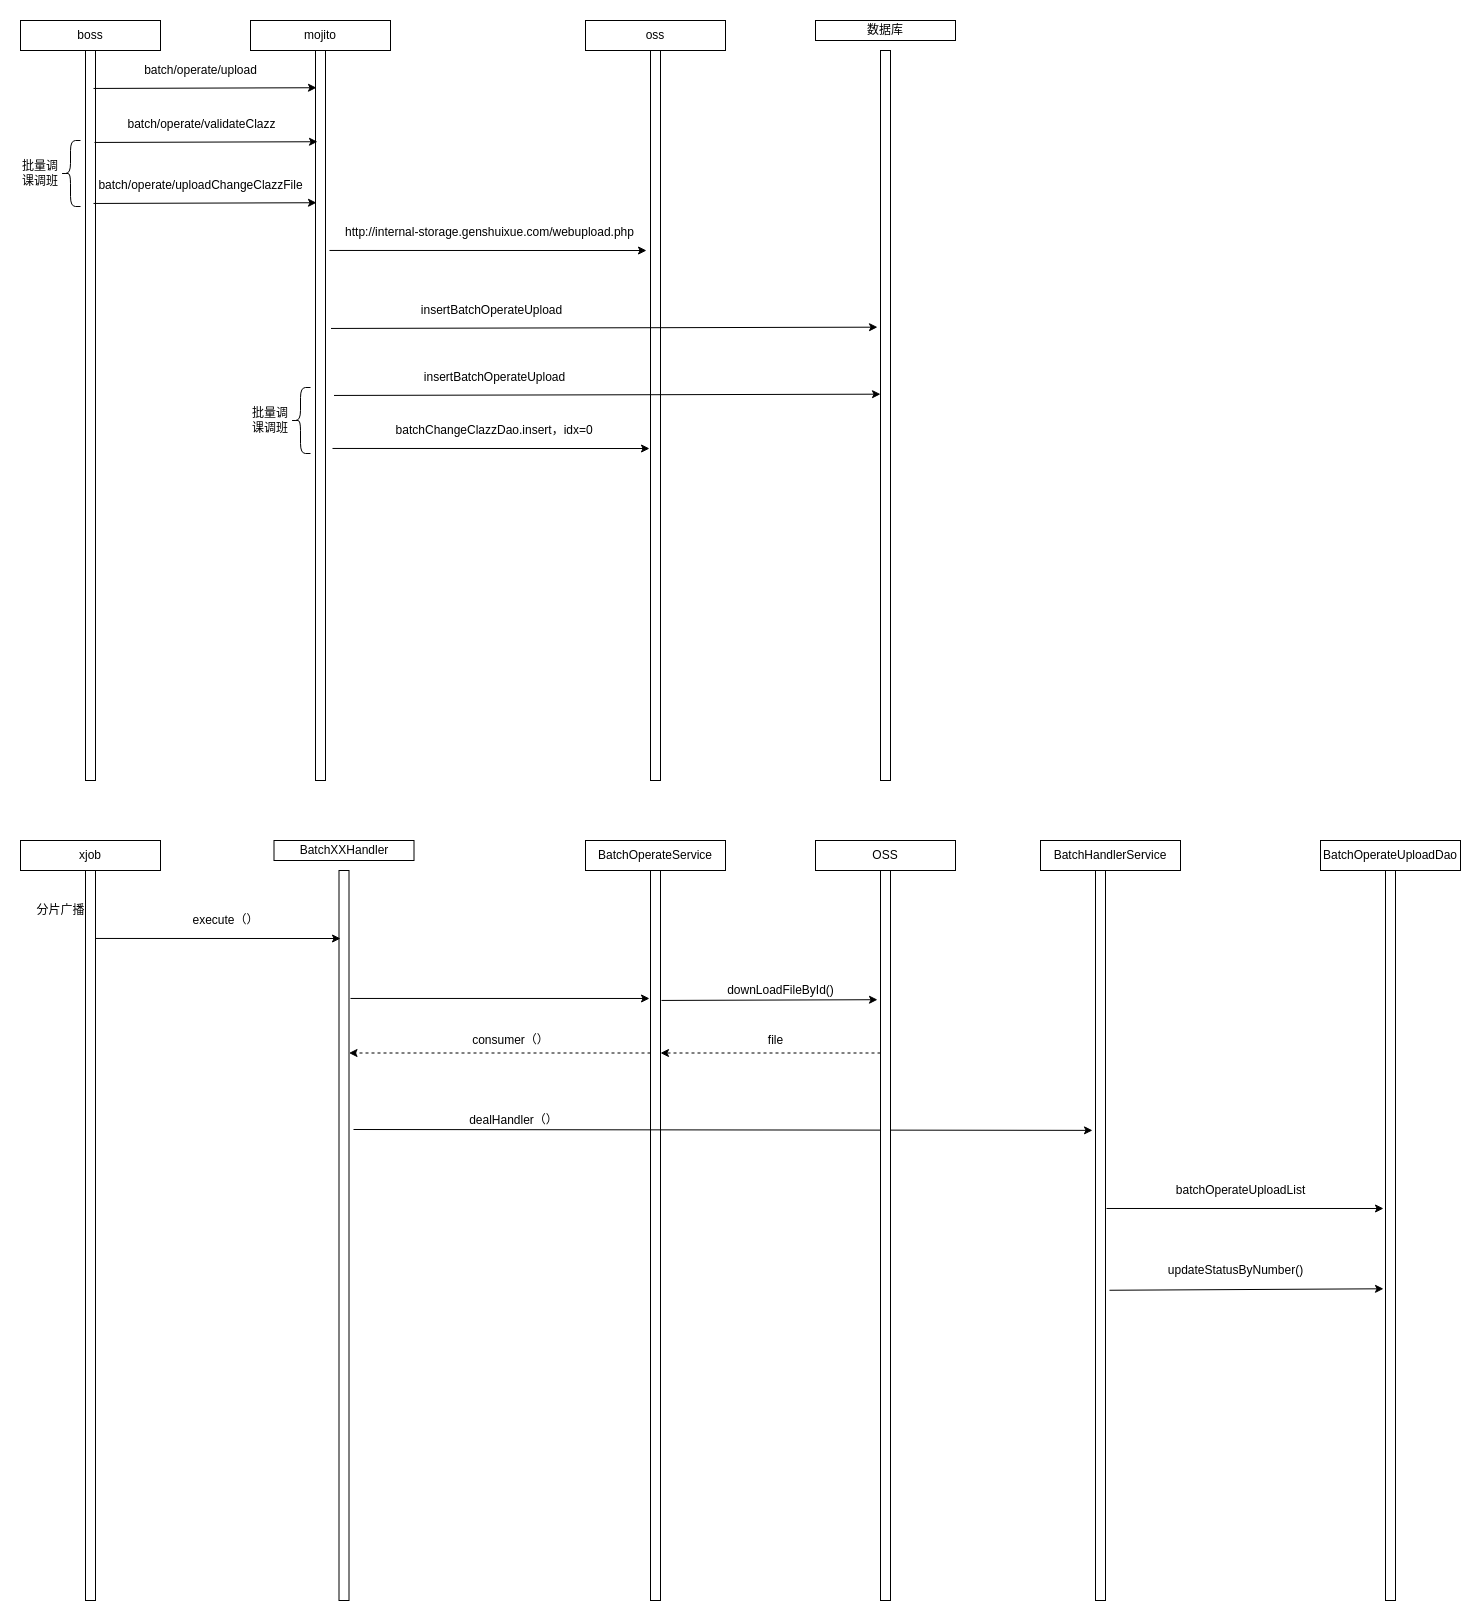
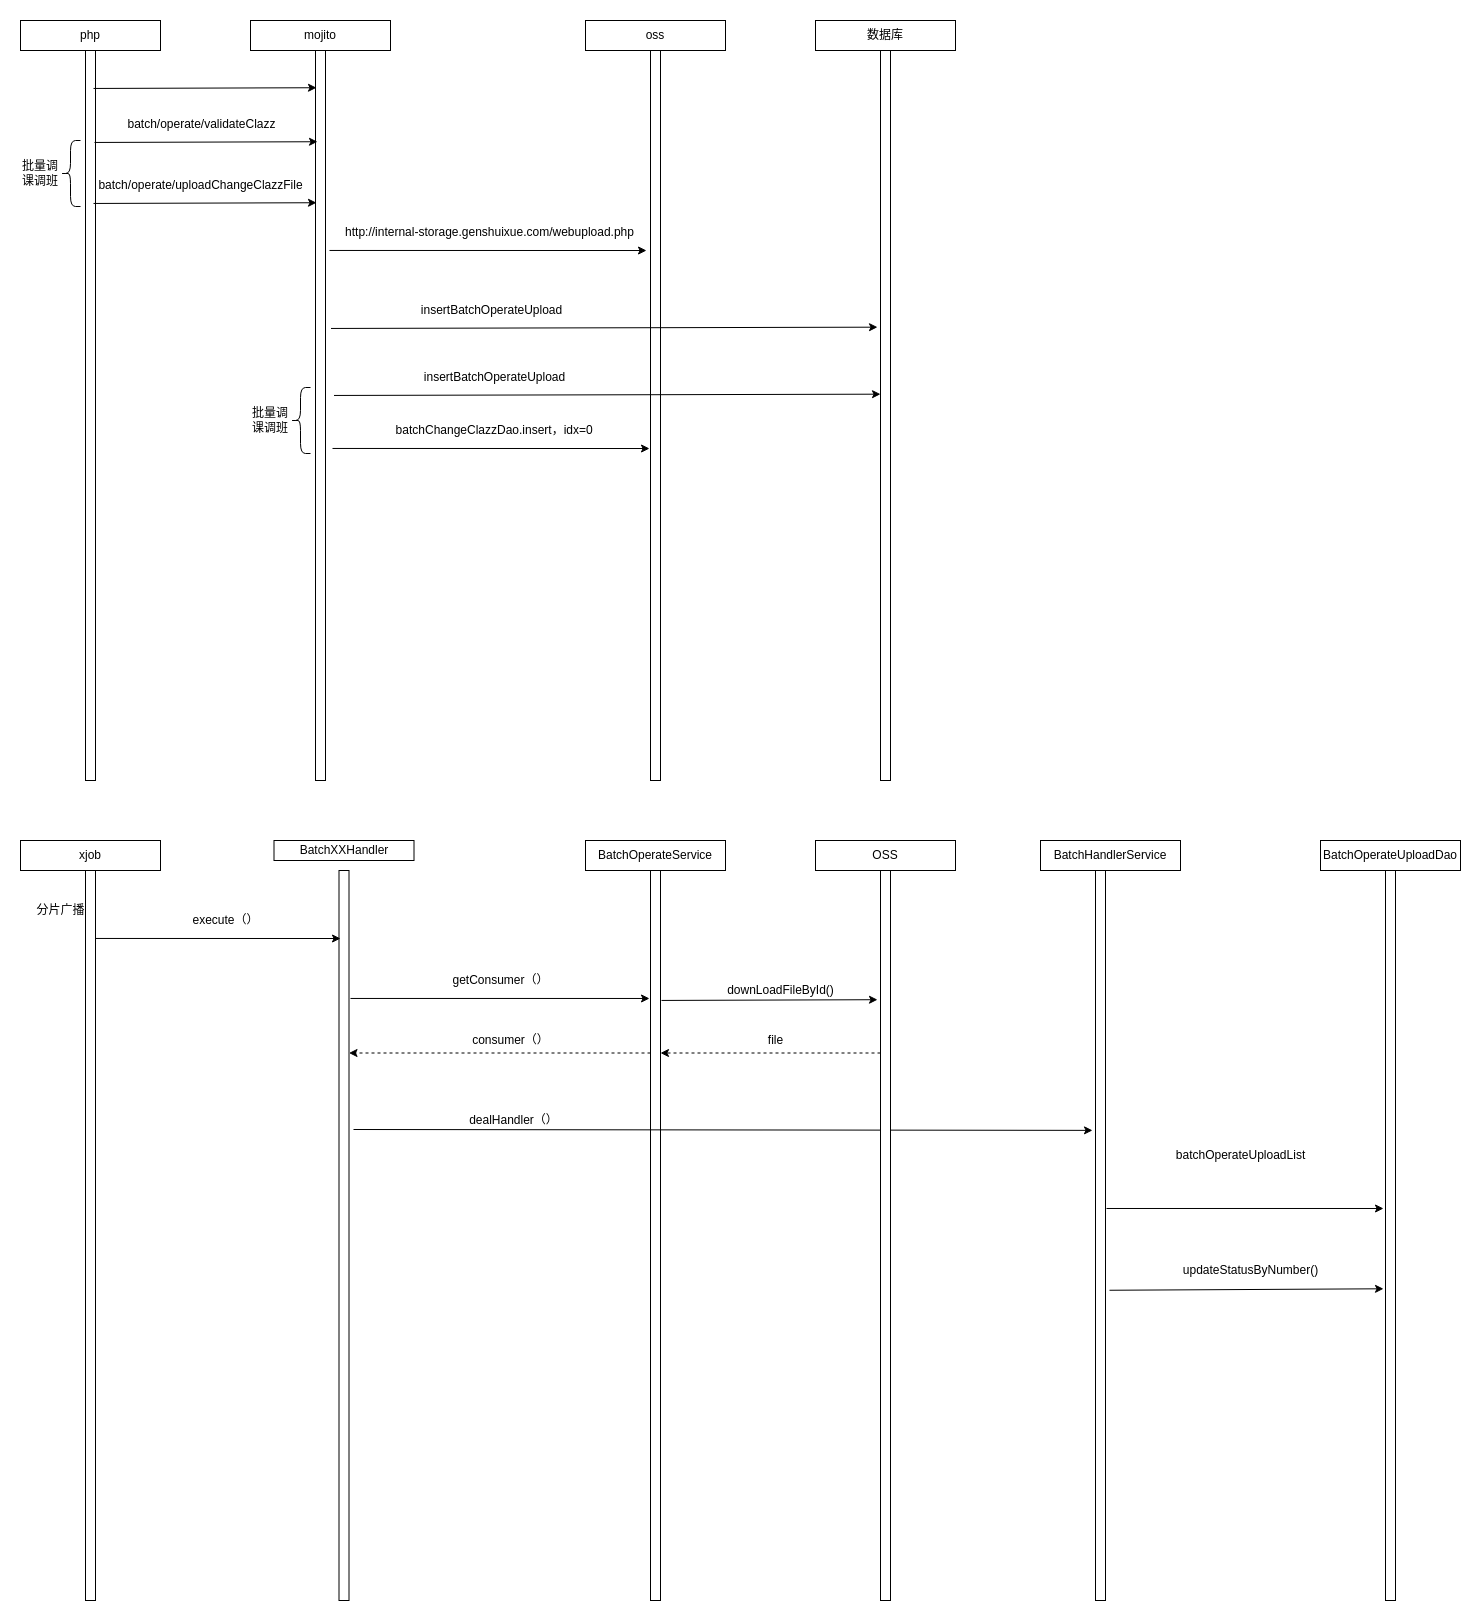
node "数据库": size 140x20 -> 140x30
node "boss": label "boss" -> "php"
node "batch/operate/upload": removed
node "getConsumer（）": added
node "batchOperateUploadList": moved (1241, 1191) -> (1241, 1156)
node "updateStatusByNumber()": moved (1236, 1271) -> (1251, 1271)
